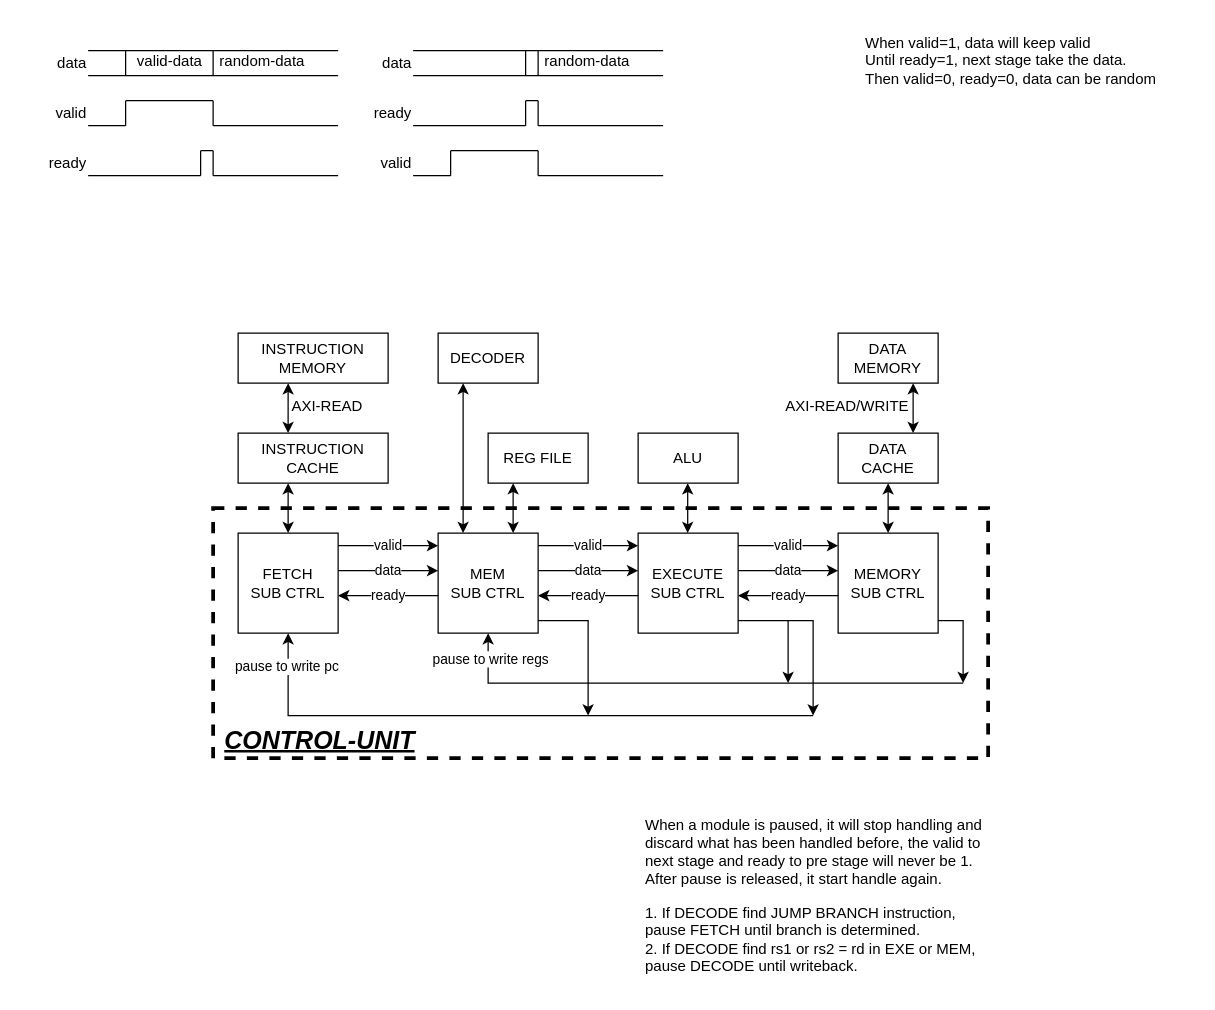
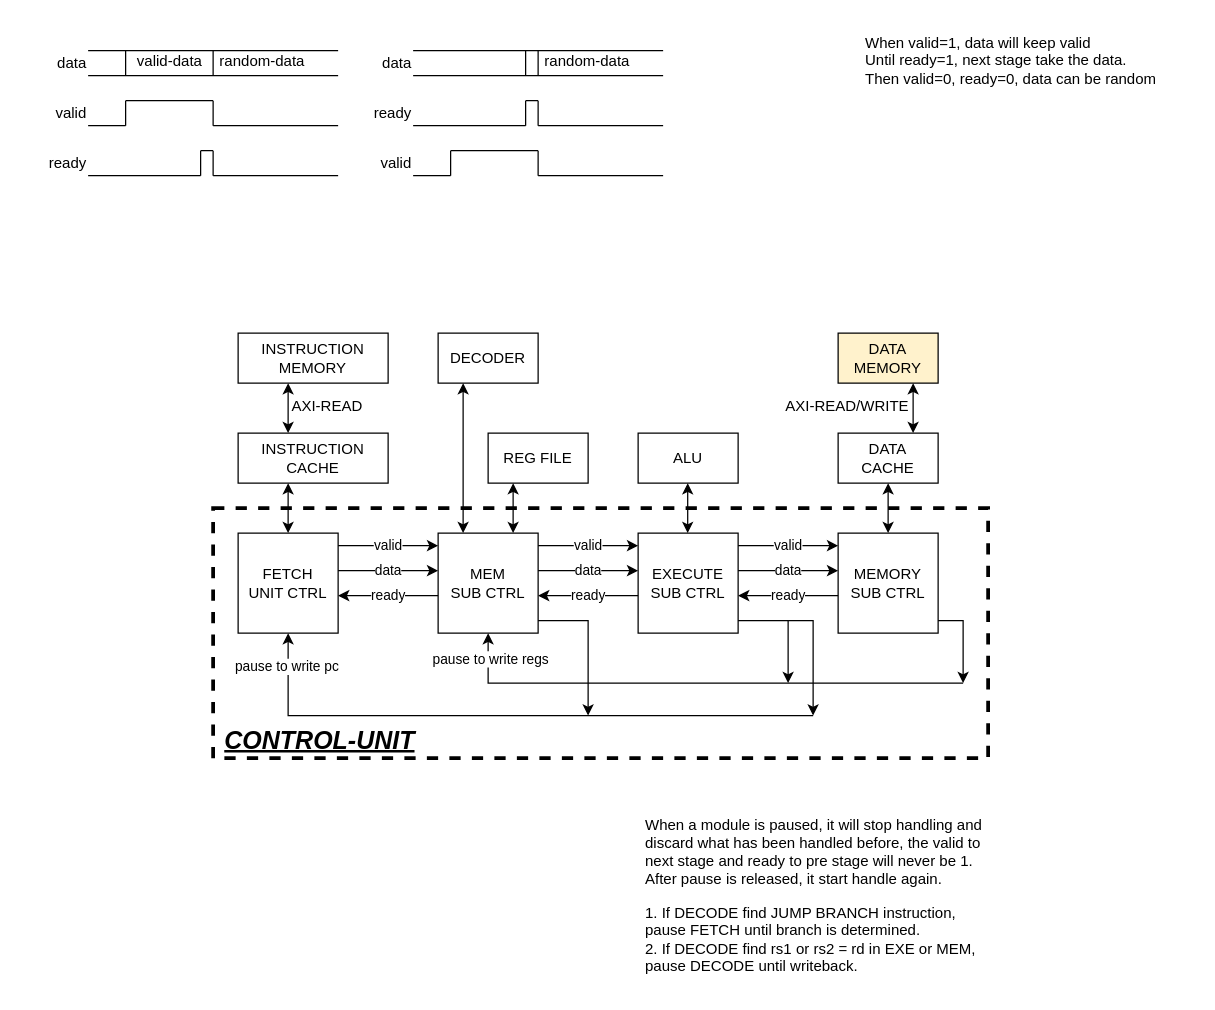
node "DATA MEMORY": fillcolor #ffffff -> #fff2cc
node "FETCH SUB CTRL": label "FETCH SUB CTRL" -> "FETCH UNIT CTRL"
